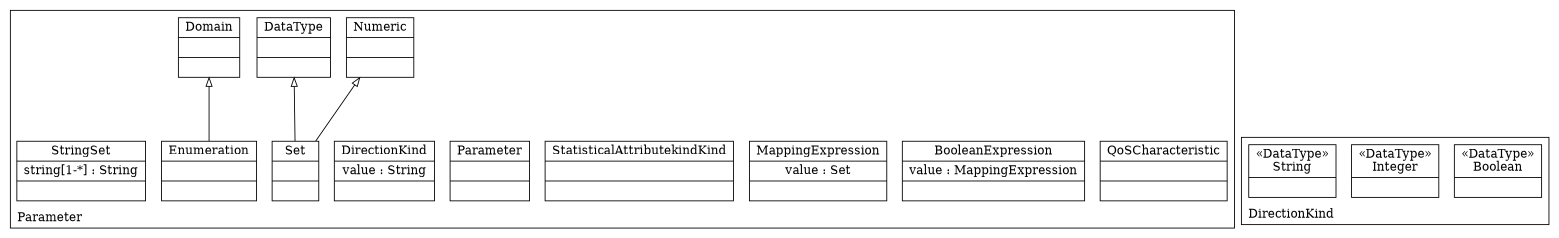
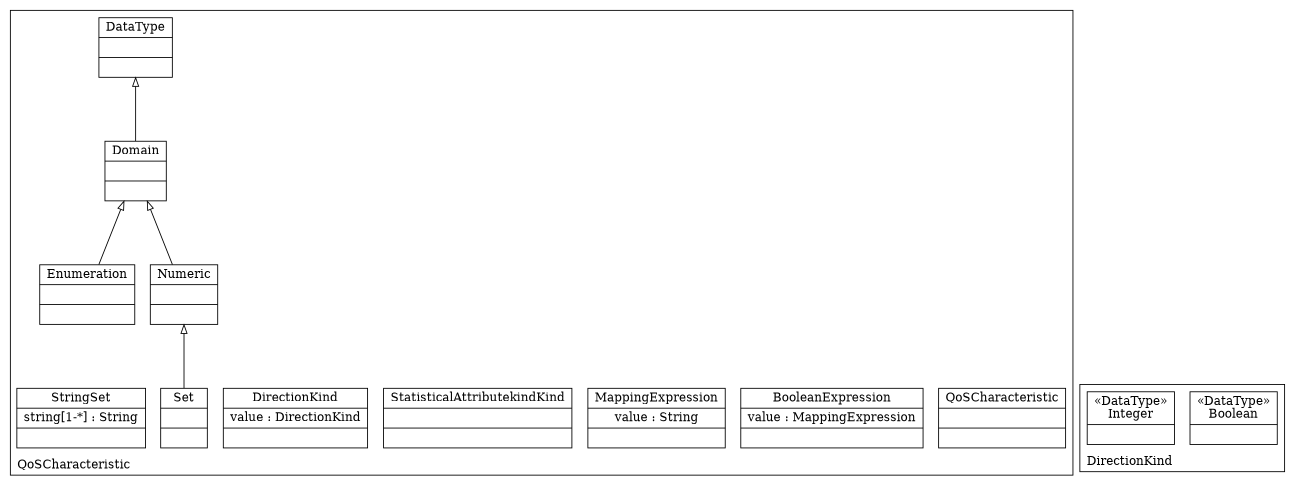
edge "Set" -> "DataType": now "Domain" -> "DataType"
node "DirectionKind": text "value : String" -> "value : DirectionKind"
node "Parameter": removed
node "MappingExpression": text "value : Set" -> "value : String"
node "String": removed
cluster "Parameter": label "Parameter" -> "QoSCharacteristic"
edge "Numeric" -> "Domain": added
